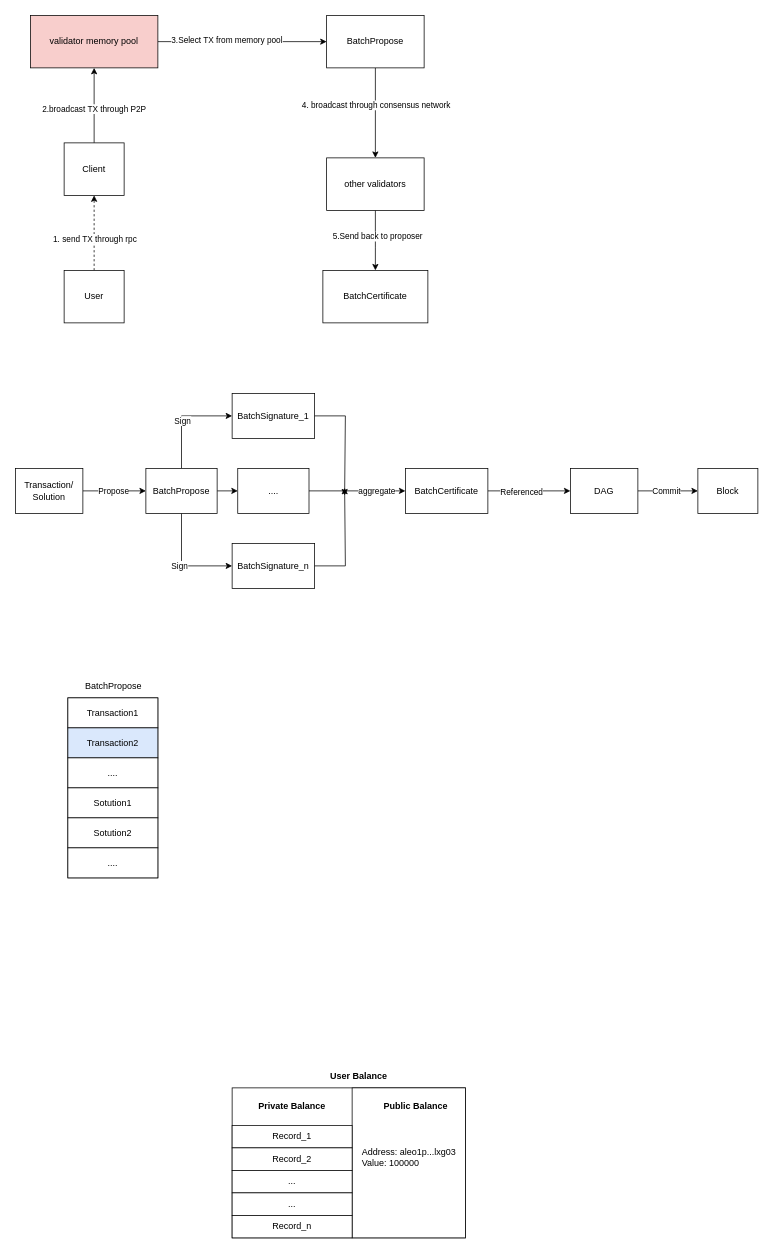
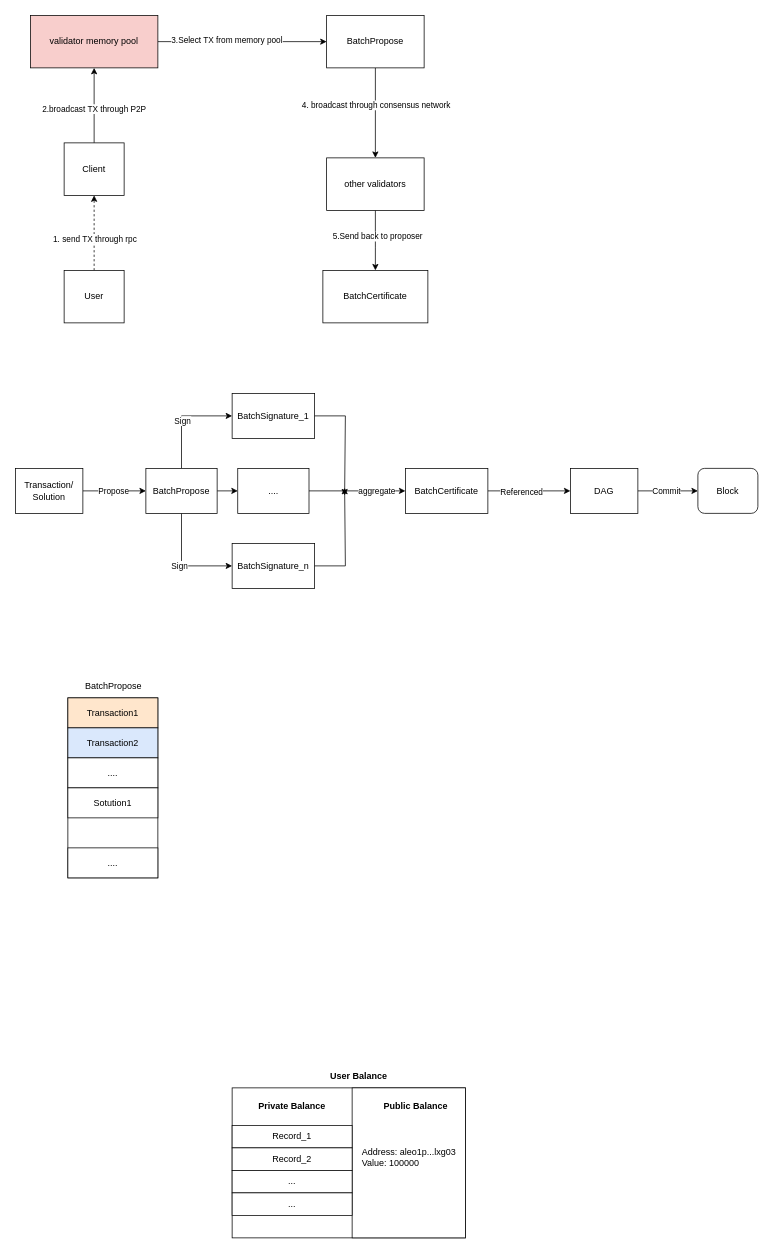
node "Block": shape rectangle -> rounded rectangle
node "Transaction1": fillcolor #ffffff -> #ffe6cc
node "Sotution2": removed
node "Record_n": removed
